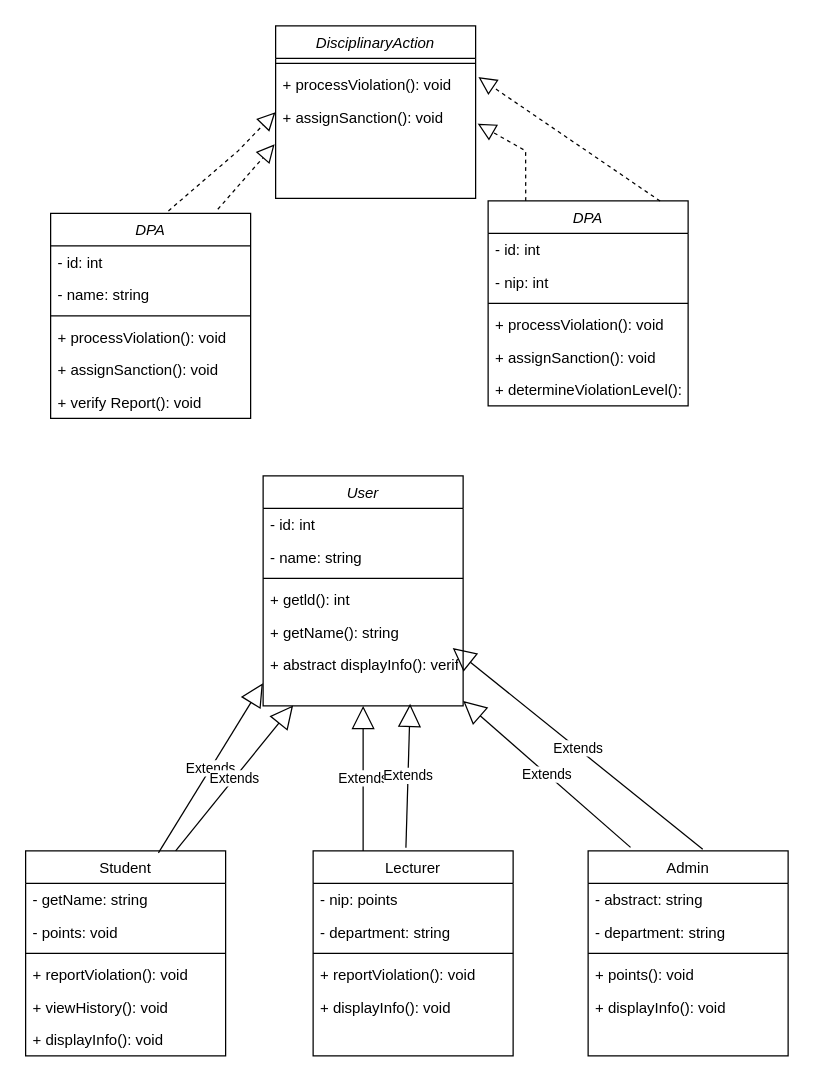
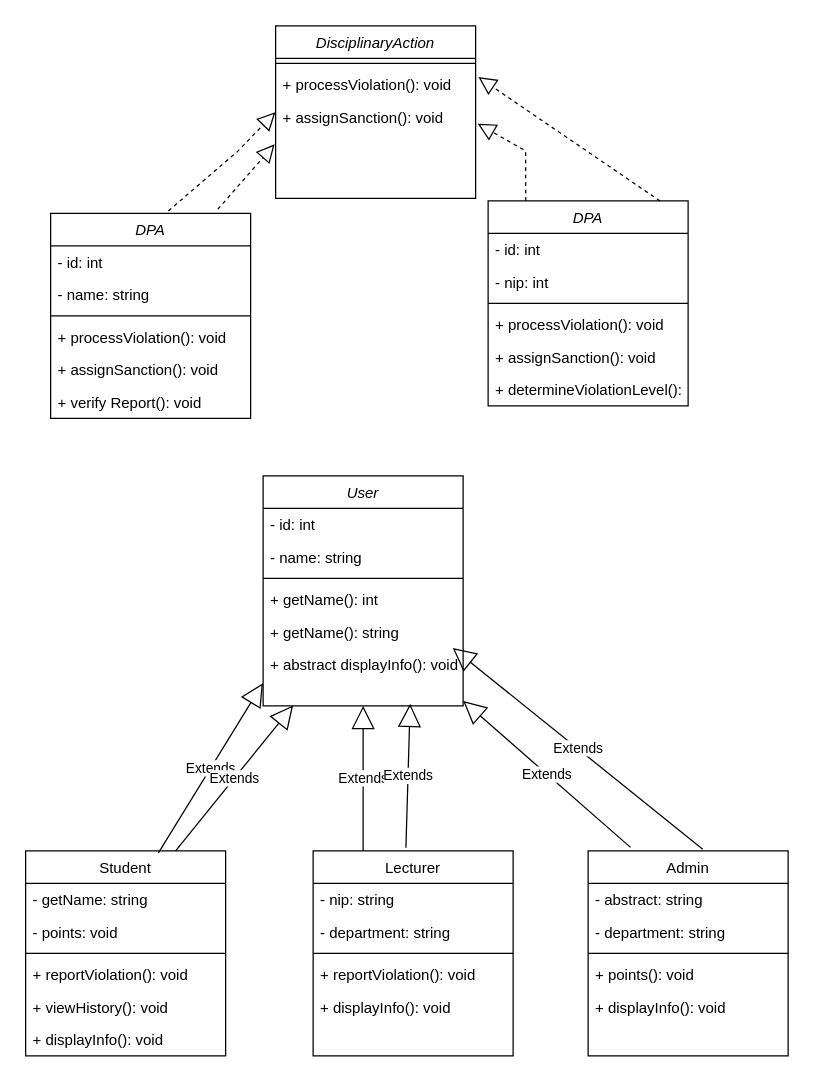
node "+ getld(): int": label "+ getld(): int" -> "+ getName(): int"
node "+ abstract displayInfo(): verify": label "+ abstract displayInfo(): verify" -> "+ abstract displayInfo(): void"
node "- nip: points": label "- nip: points" -> "- nip: string"
